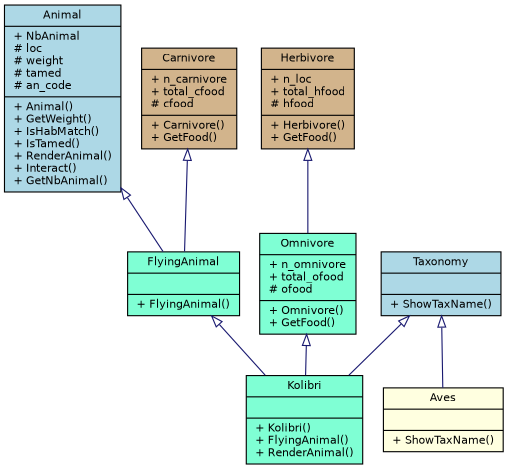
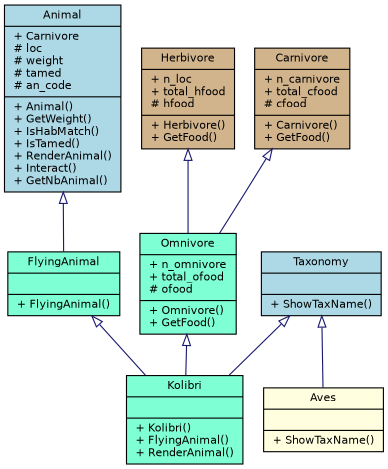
node "Animal": text "+ NbAnimal" -> "+ Carnivore"
edge "FlyingAnimal" -> "Carnivore": now "Omnivore" -> "Carnivore"
